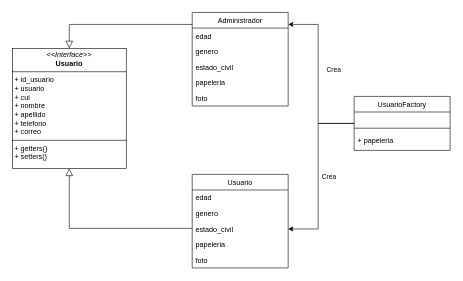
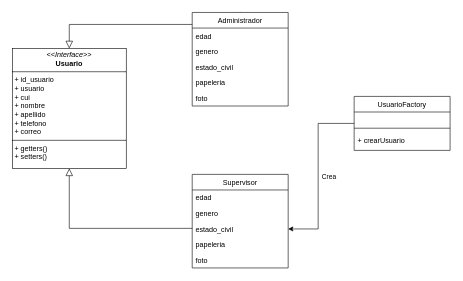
edge "UsuarioFactory" -> "Administrador": removed, label "Crea"
node "+ papeleria": label "+ papeleria" -> "+ crearUsuario"
node "Usuario": label "Usuario" -> "Supervisor"
